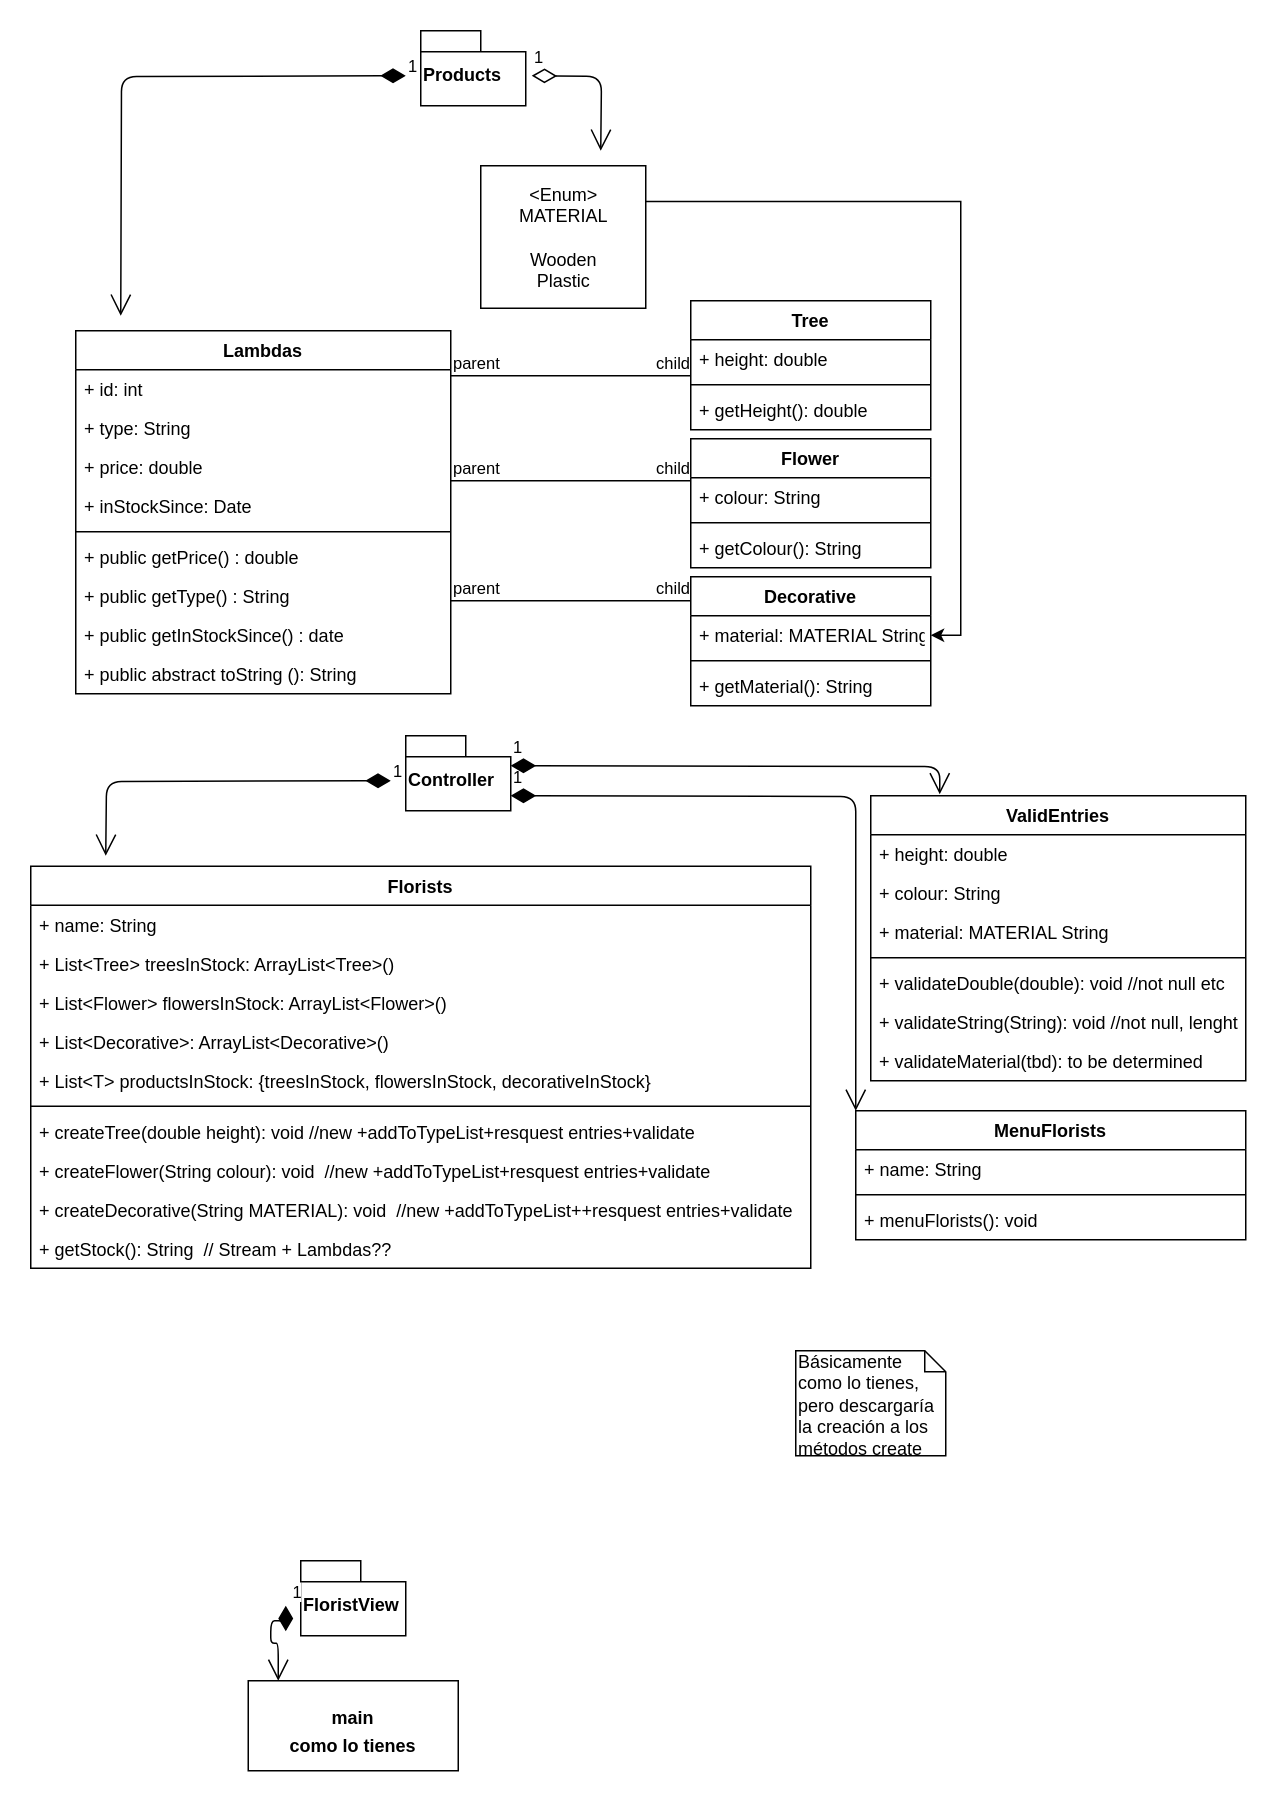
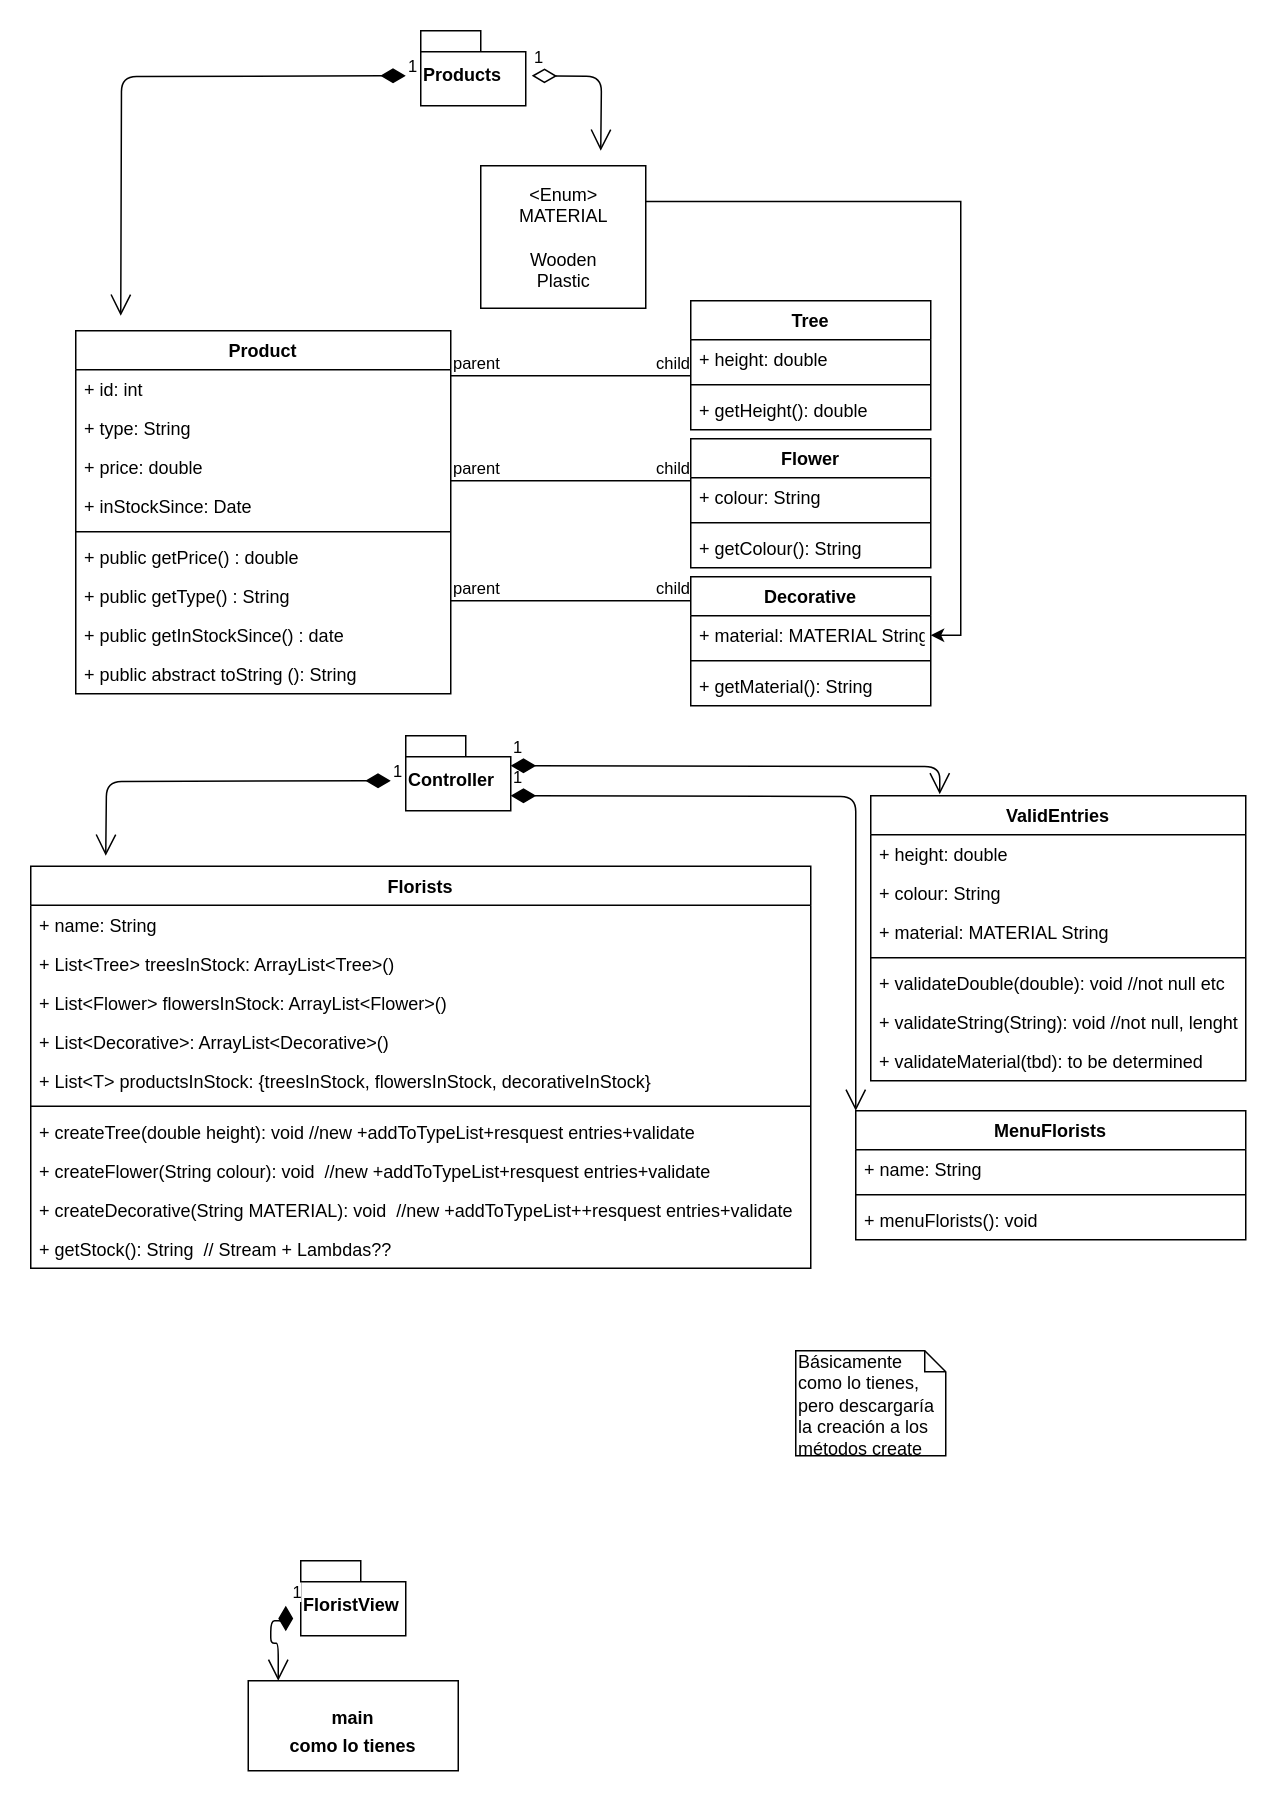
node "Lambdas": label "Lambdas" -> "Product"
